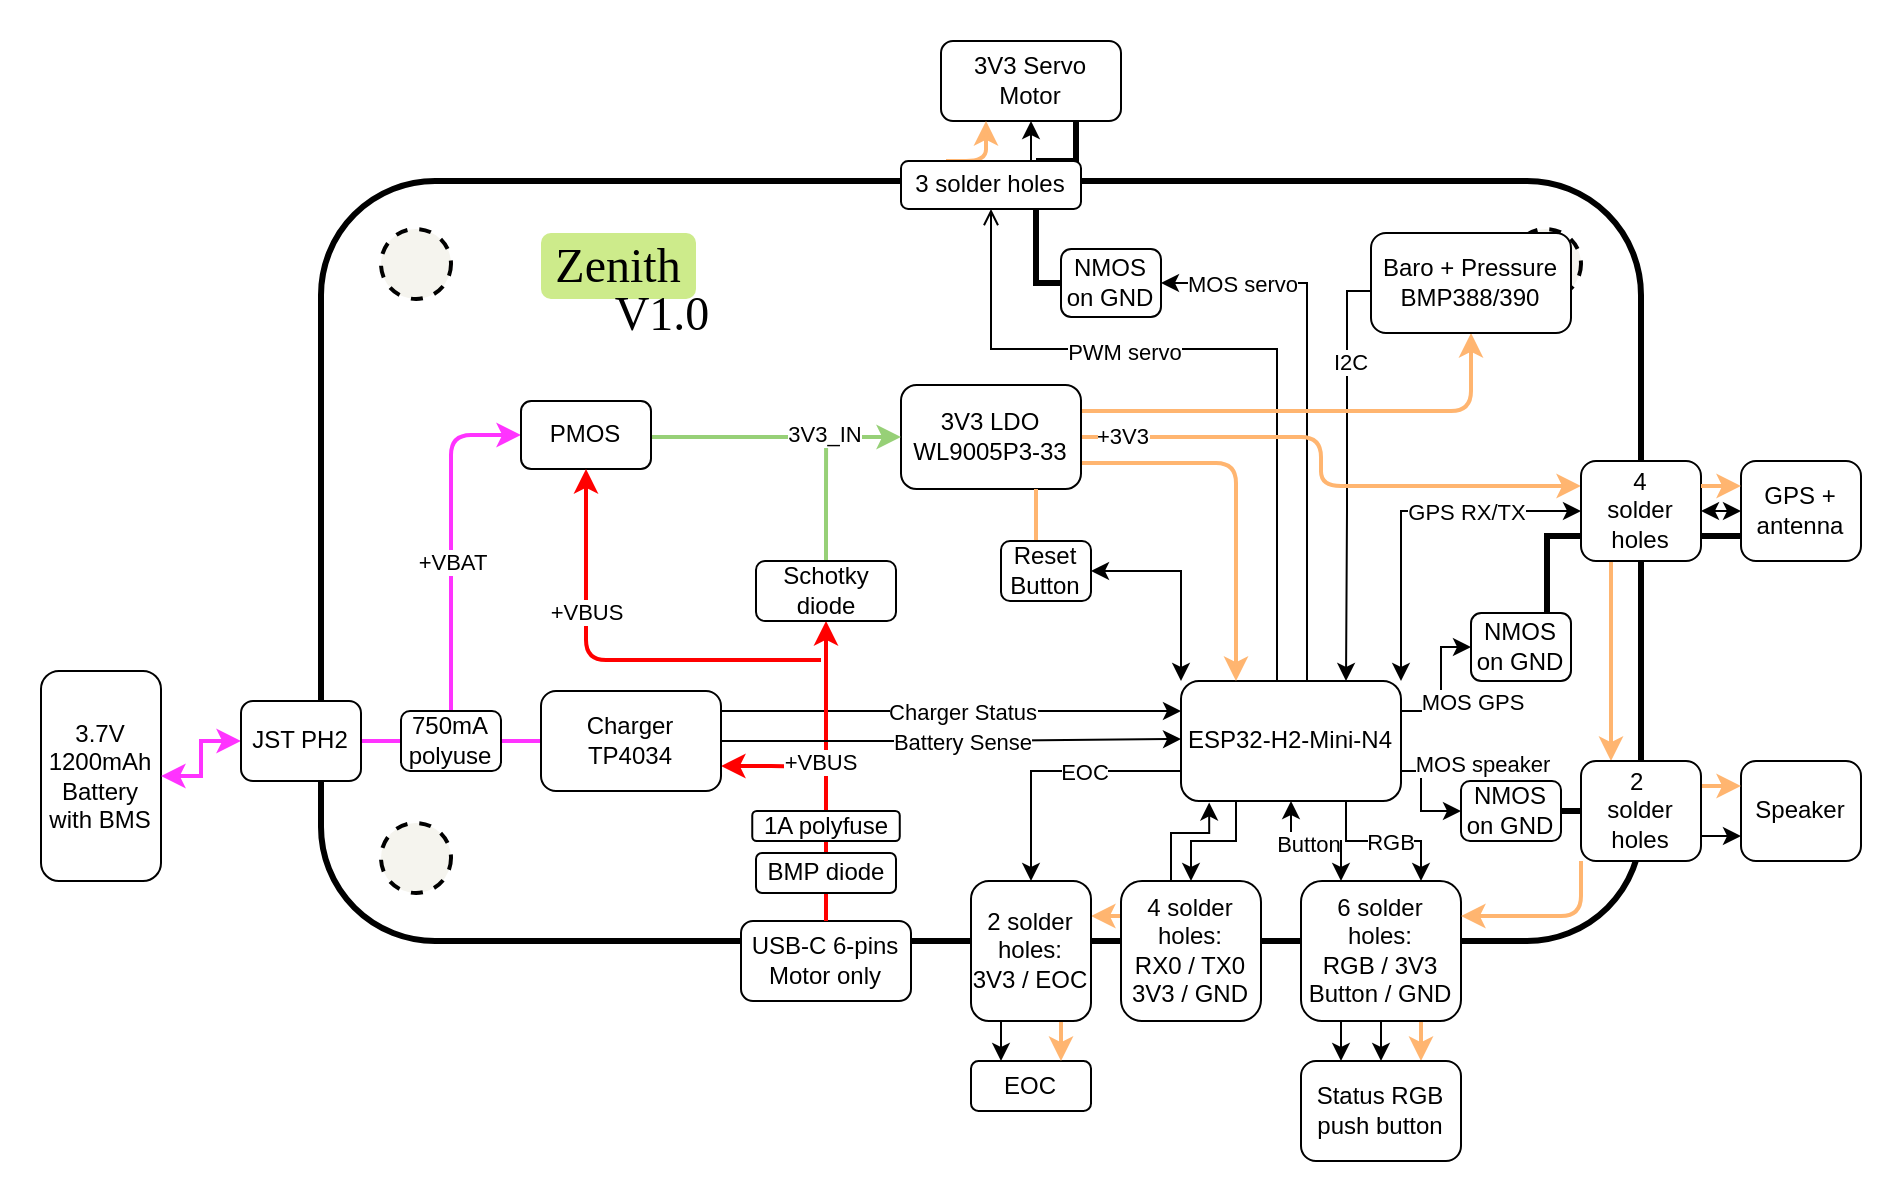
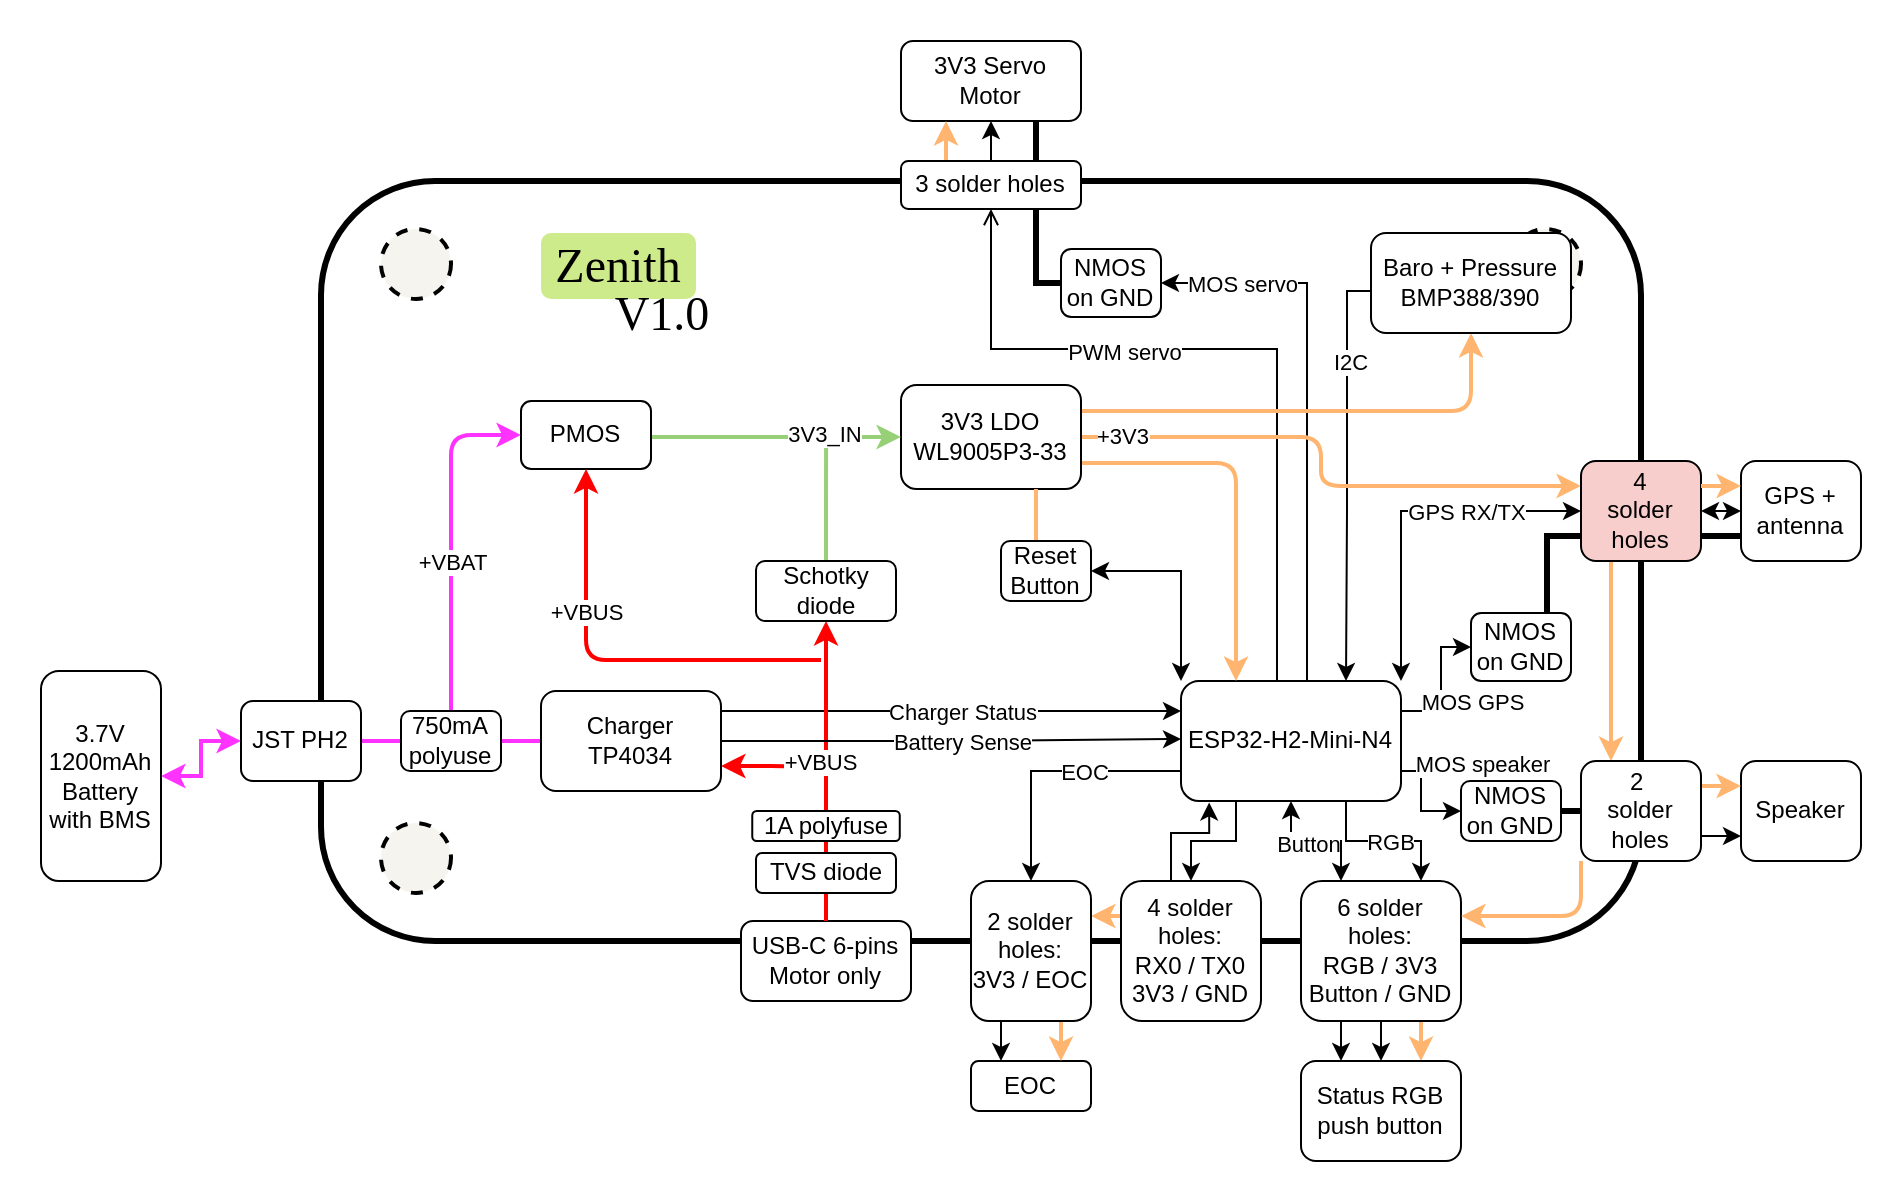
node "3V3 Servo Motor": moved (1031, 81) -> (991, 81)
node "4 solder holes": fillcolor #ffffff -> #f8cecc
node "BMP diode": label "BMP diode" -> "TVS diode"
